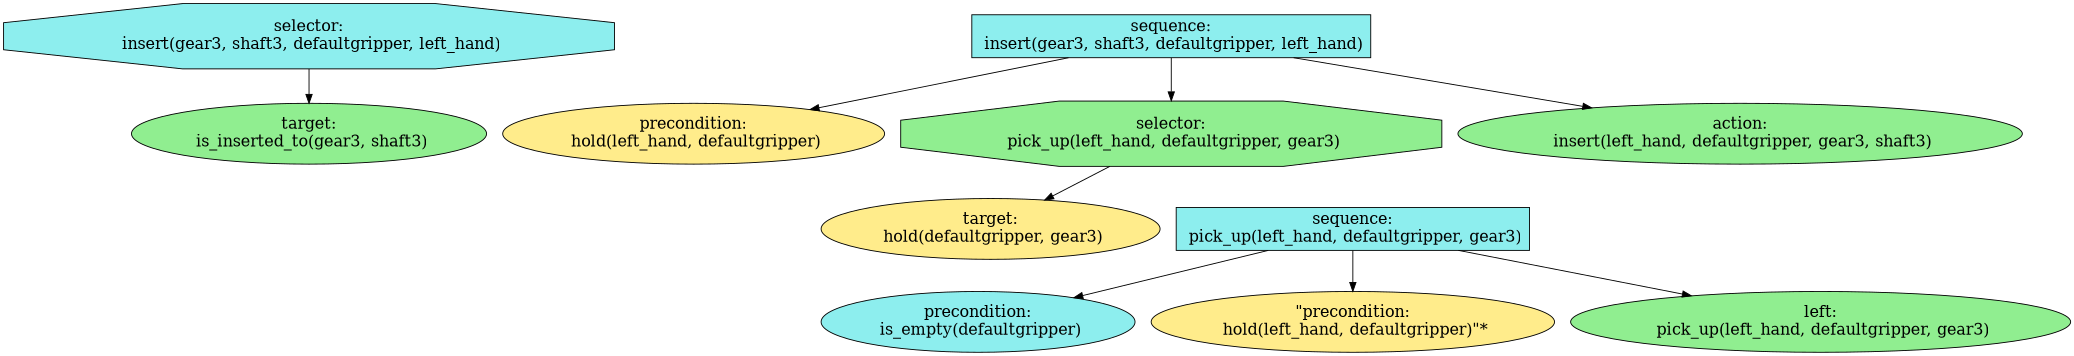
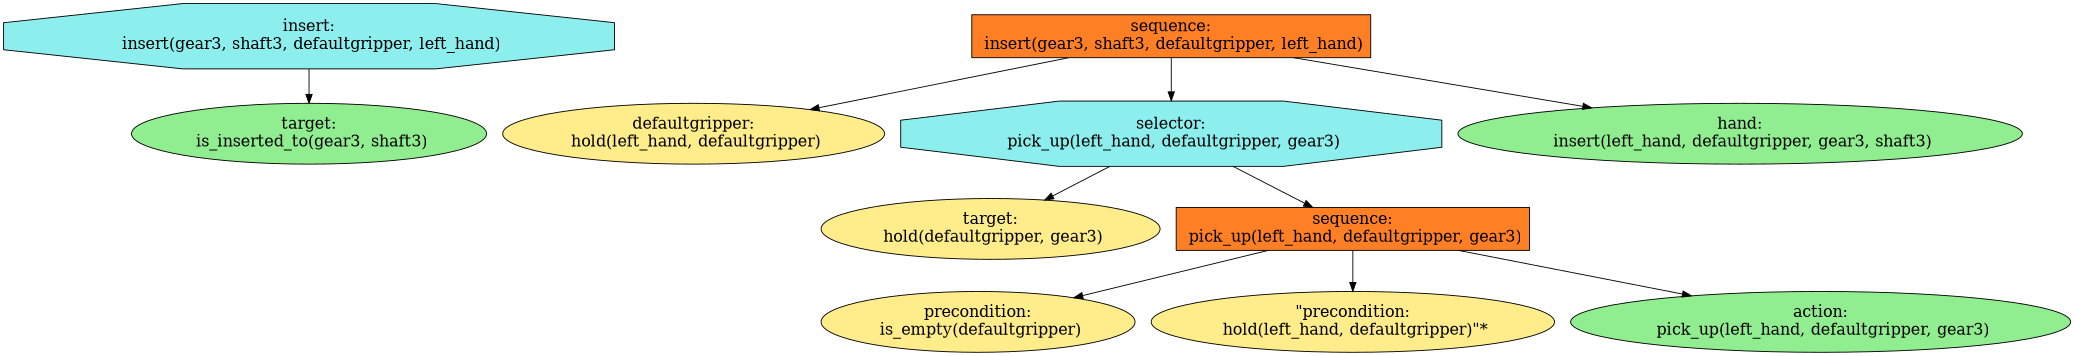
node "selector: insert(gear3, shaft3, defaultgripper, left_hand)": label "selector: insert(gear3, shaft3, defaultgripper, left_hand)" -> "insert: insert(gear3, shaft3, defaultgripper, left_hand)"
node "sequence: insert(gear3, shaft3, defaultgripper, left_hand)": fillcolor darkslategray2 -> chocolate1
node "precondition: hold(left_hand, defaultgripper)": label "precondition: hold(left_hand, defaultgripper)" -> "defaultgripper: hold(left_hand, defaultgripper)"
node "selector: pick_up(left_hand, defaultgripper, gear3)": fillcolor lightgreen -> darkslategray2
node "action: insert(left_hand, defaultgripper, gear3, shaft3)": label "action: insert(left_hand, defaultgripper, gear3, shaft3)" -> "hand: insert(left_hand, defaultgripper, gear3, shaft3)"
edge "selector: pick_up(left_hand, defaultgripper, gear3)" -> "sequence: pick_up(left_hand, defaultgripper, gear3)": added
node "sequence: pick_up(left_hand, defaultgripper, gear3)": fillcolor darkslategray2 -> chocolate1
node "precondition: is_empty(defaultgripper)": fillcolor darkslategray2 -> lightgoldenrod1
node "left: pick_up(left_hand, defaultgripper, gear3)": label "left: pick_up(left_hand, defaultgripper, gear3)" -> "action: pick_up(left_hand, defaultgripper, gear3)"
